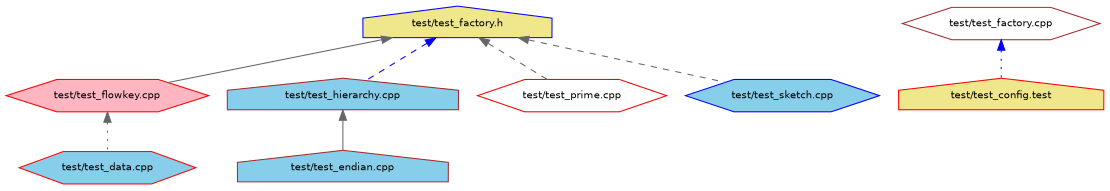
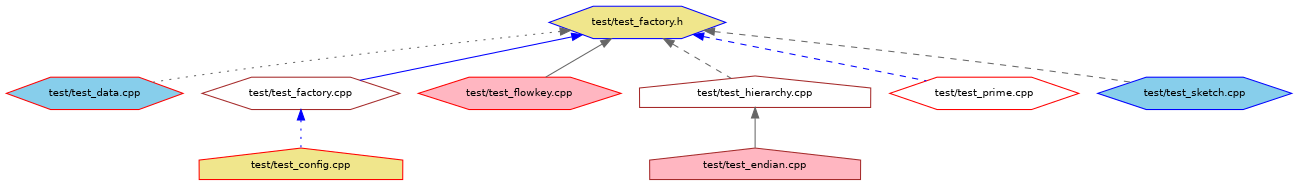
node "test/test_factory.h": shape house -> hexagon
edge "test/test_factory.cpp" -> "test/test_factory.h": added
edge "test/test_prime.cpp" -> "test/test_factory.h": color gray40 -> blue
edge "test/test_hierarchy.cpp" -> "test/test_factory.h": color blue -> gray40
node "test/test_hierarchy.cpp": fillcolor skyblue -> white
node "test/test_config.test": label "test/test_config.test" -> "test/test_config.cpp"
edge "test/test_data.cpp" -> "test/test_flowkey.cpp": now "test/test_data.cpp" -> "test/test_factory.h"
node "test/test_endian.cpp": fillcolor skyblue -> lightpink
